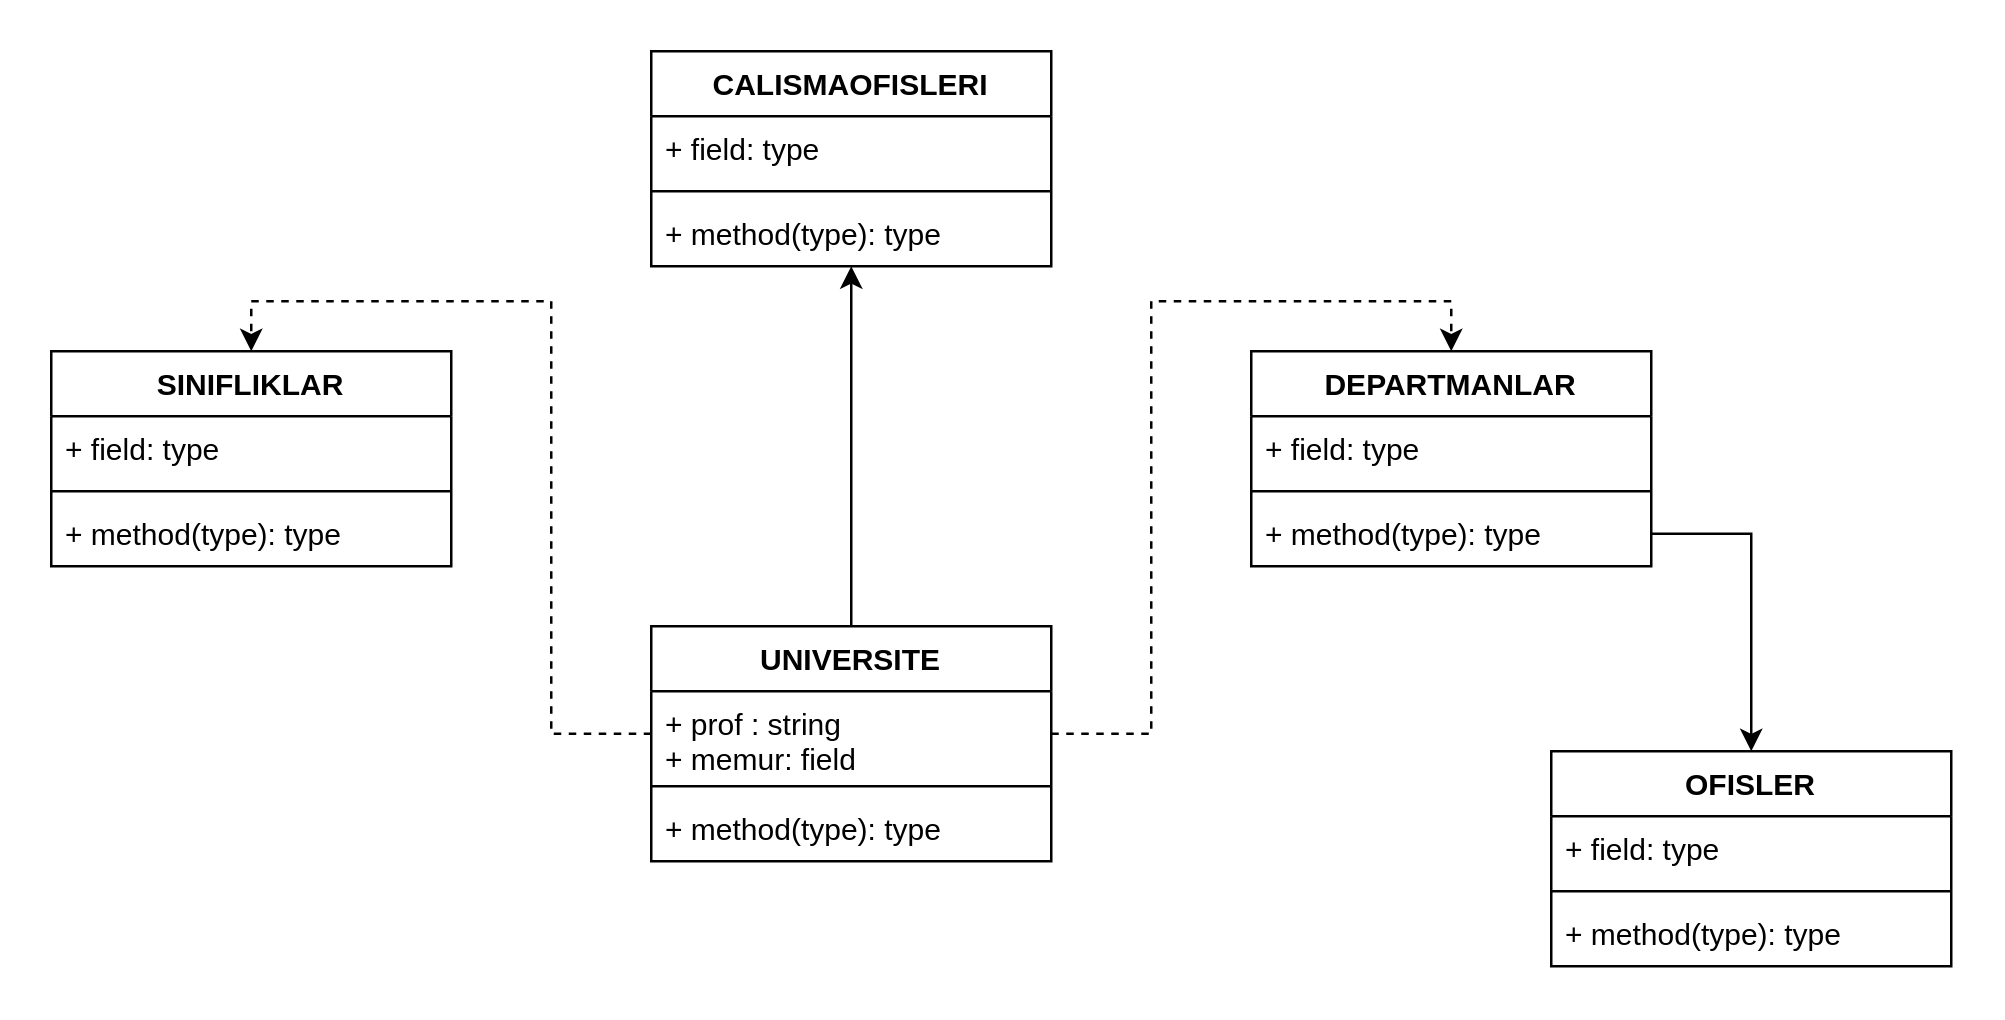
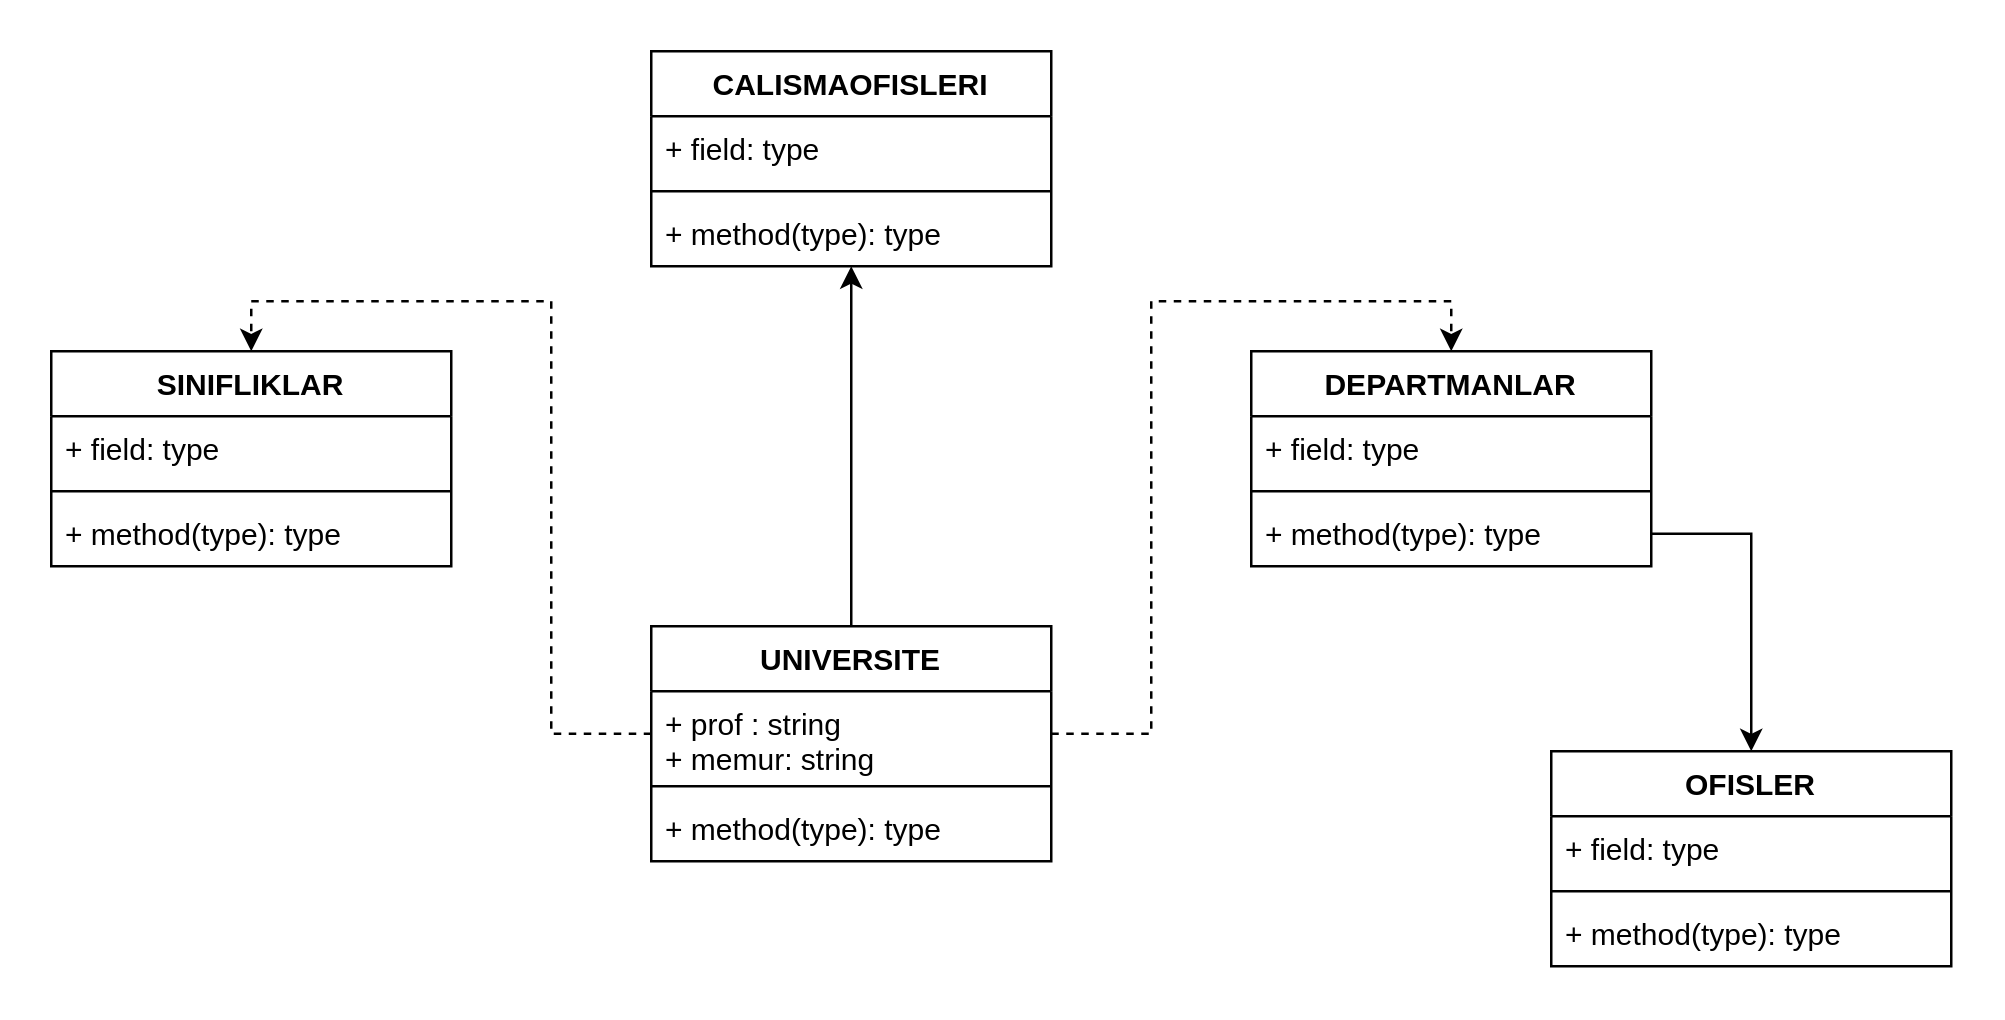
node "+ prof : string + memur: field": label "+ prof : string + memur: field" -> "+ prof : string + memur: string"
